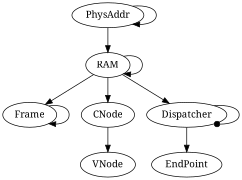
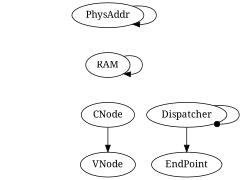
edge "PhysAddr" -> "RAM": removed
edge "RAM" -> "CNode": removed
edge "RAM" -> "Dispatcher": removed
node "Frame": removed
